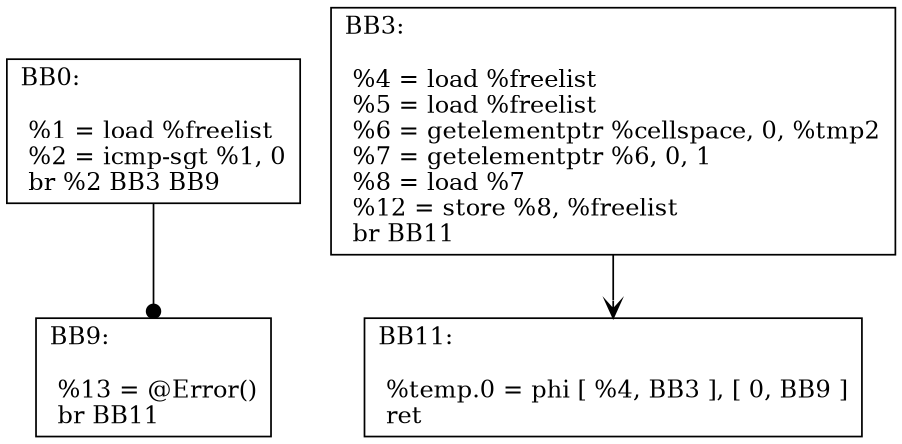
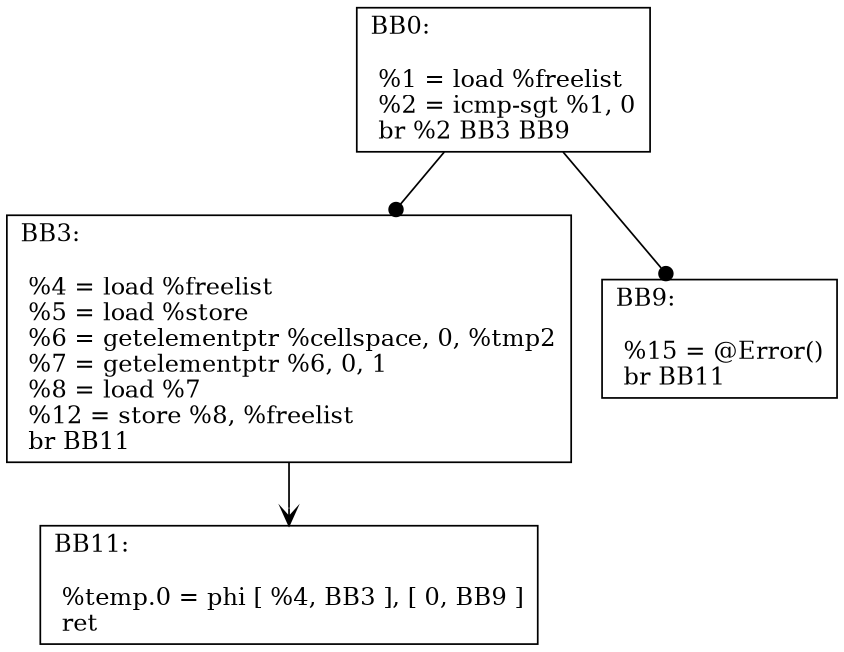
node "BB3:": text "%5 = load %freelist" -> "%5 = load %store"
edge "BB0:" -> "BB3:": added
node "BB9:": text "%13 = @Error()" -> "%15 = @Error()"
